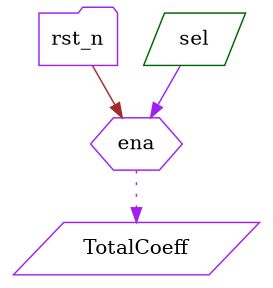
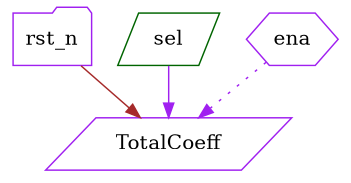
edge "rst_n" -> "ena": now "rst_n" -> "TotalCoeff"
edge "sel" -> "ena": now "sel" -> "TotalCoeff"
